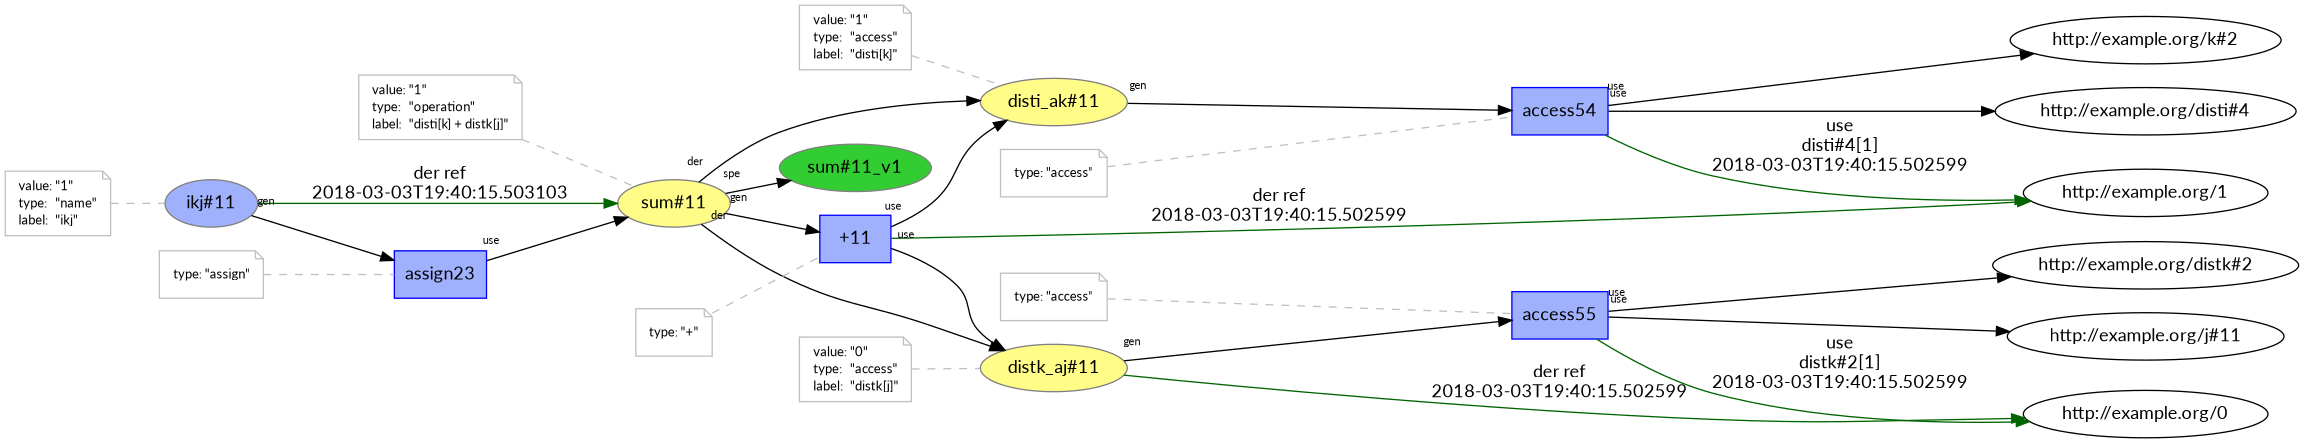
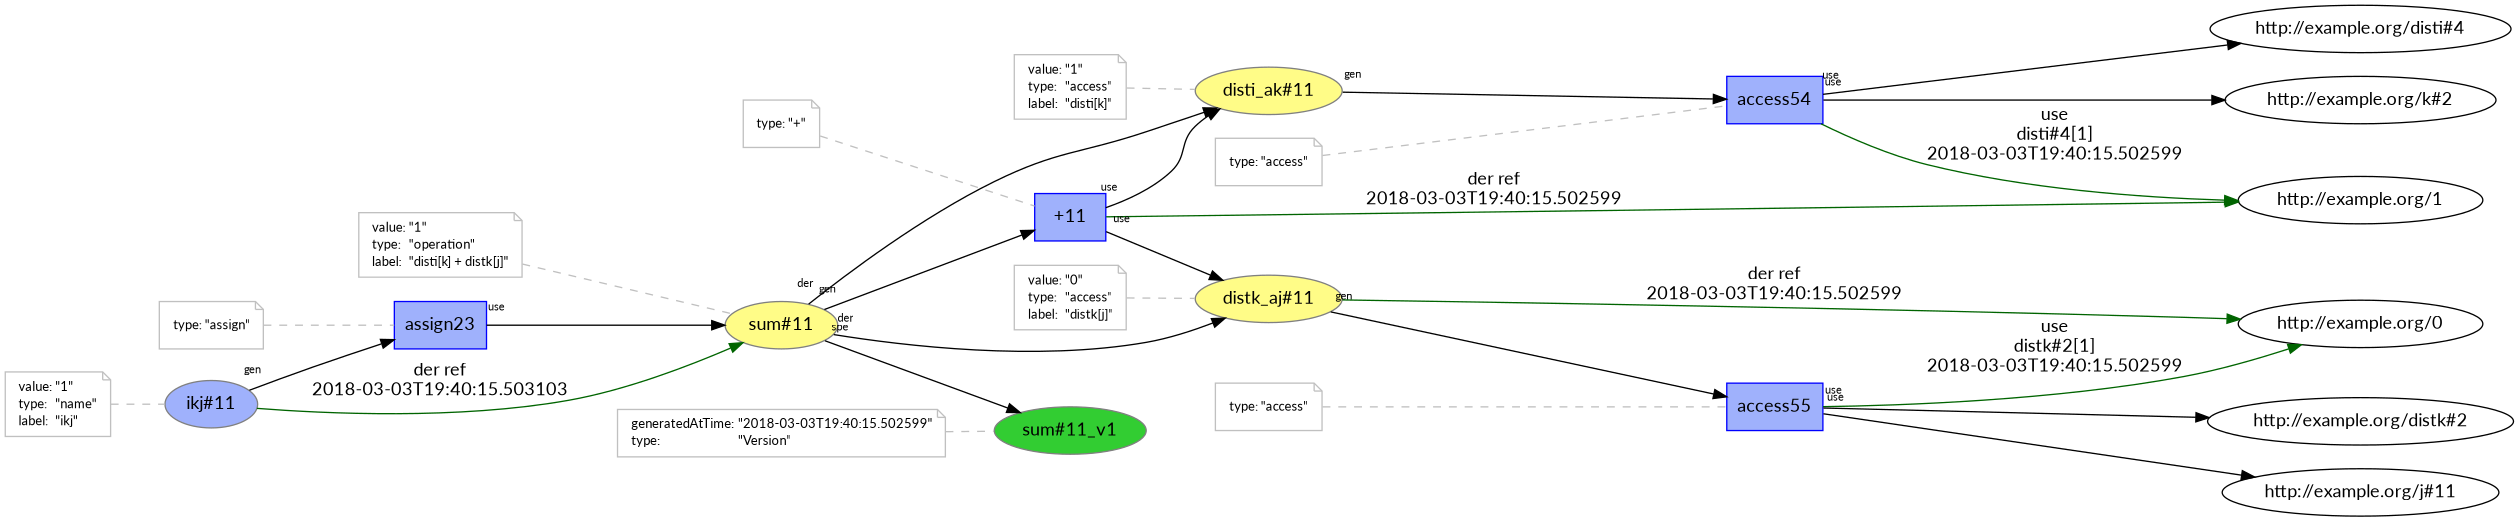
node "generatedAtTime:": added
